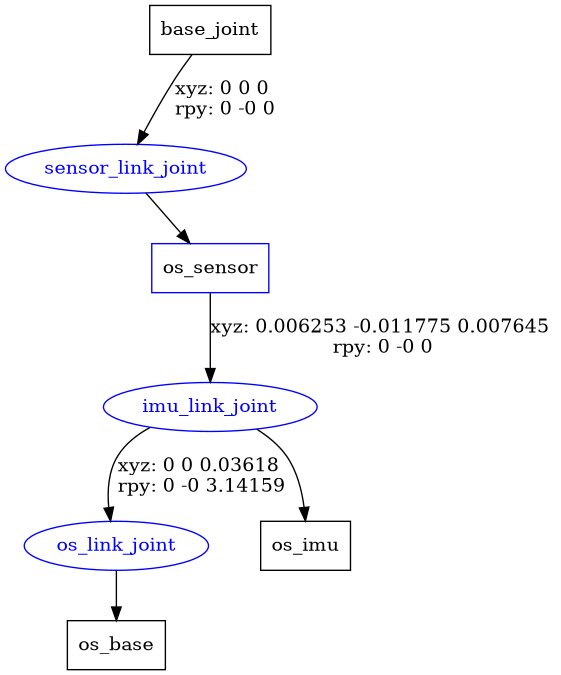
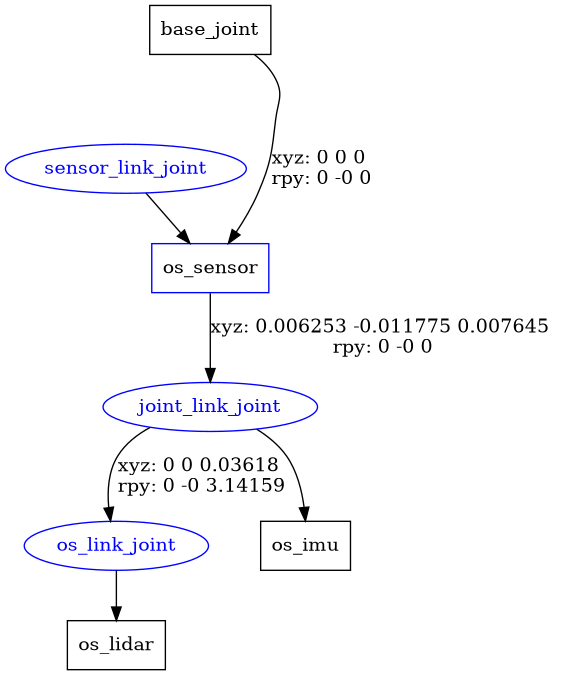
edge "base_joint" -> "sensor_link_joint": now "base_joint" -> "os_sensor"
node "imu_link_joint": label "imu_link_joint" -> "joint_link_joint"
node "os_base": label "os_base" -> "os_lidar"
